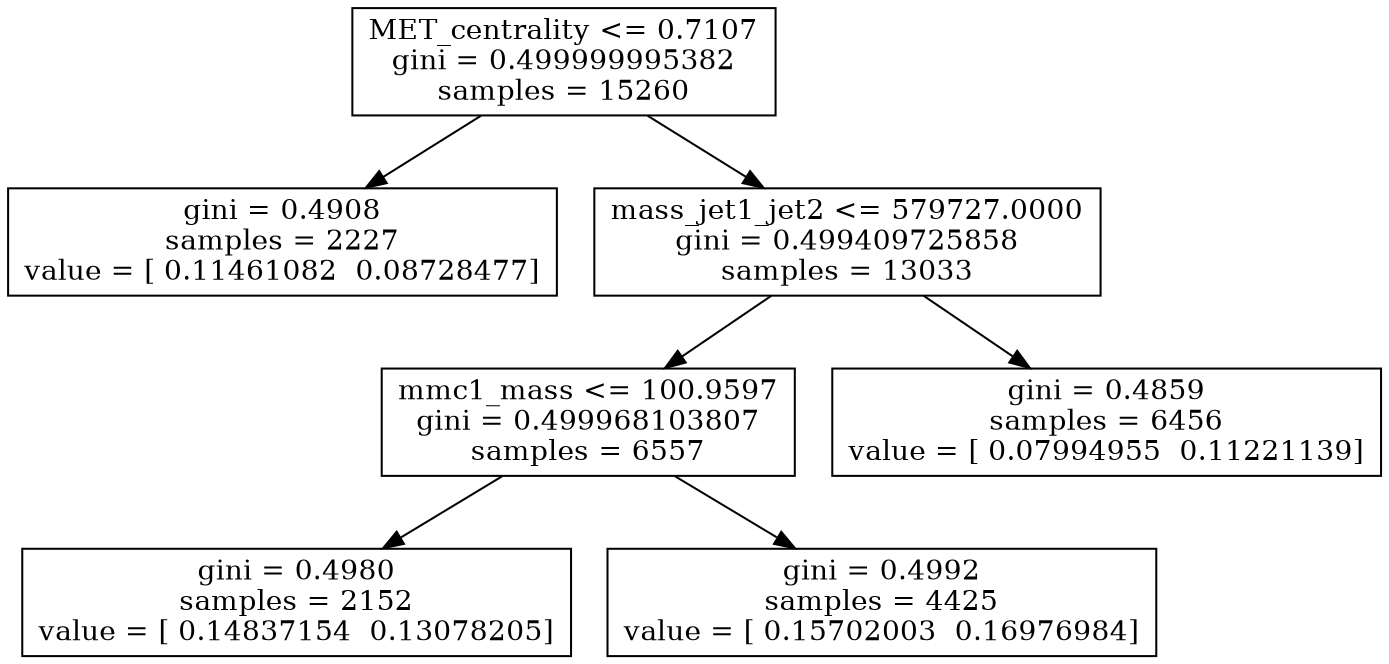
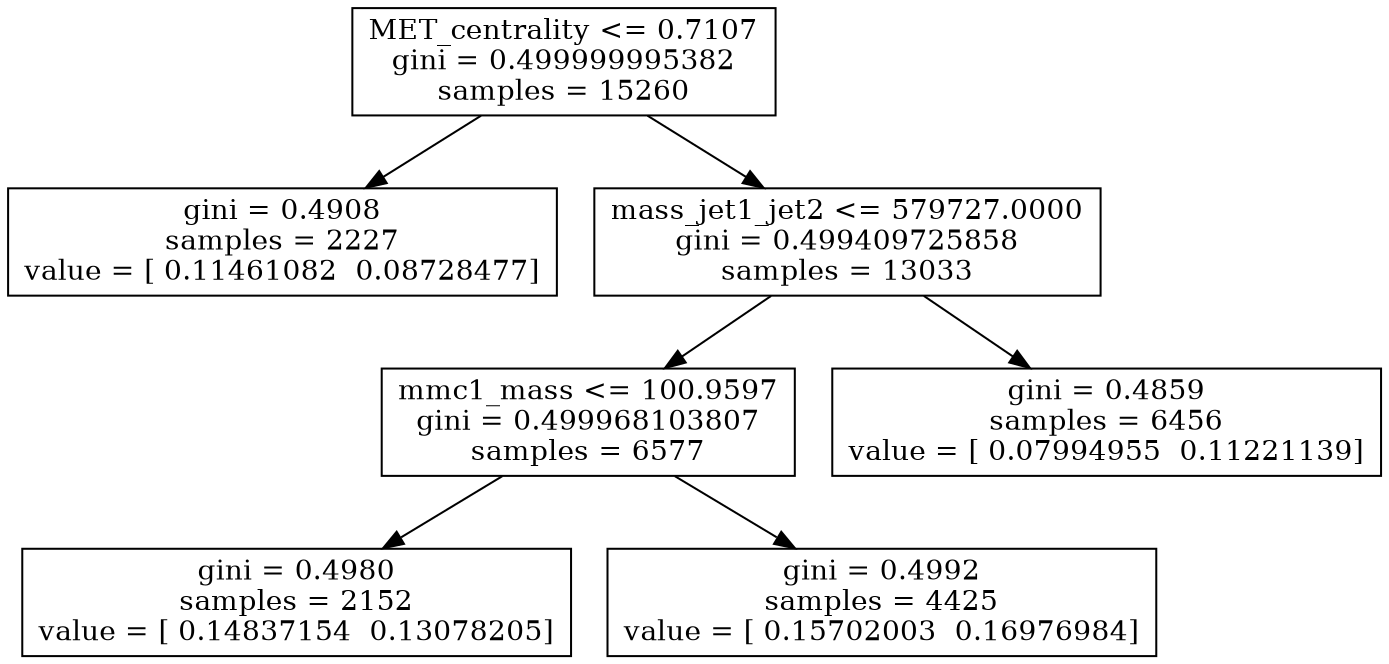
node "mmc1_mass <= 100.9597 gini = 0.499968103807 samples = 6557": label "mmc1_mass <= 100.9597 gini = 0.499968103807 samples = 6557" -> "mmc1_mass <= 100.9597 gini = 0.499968103807 samples = 6577"
